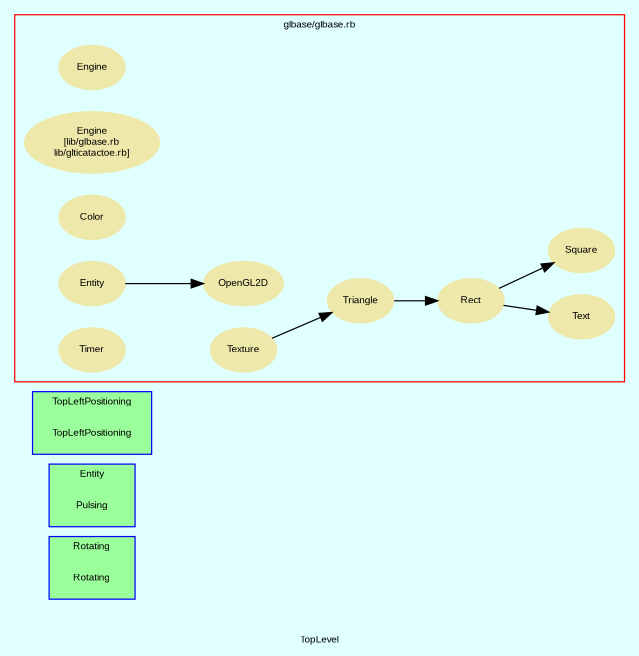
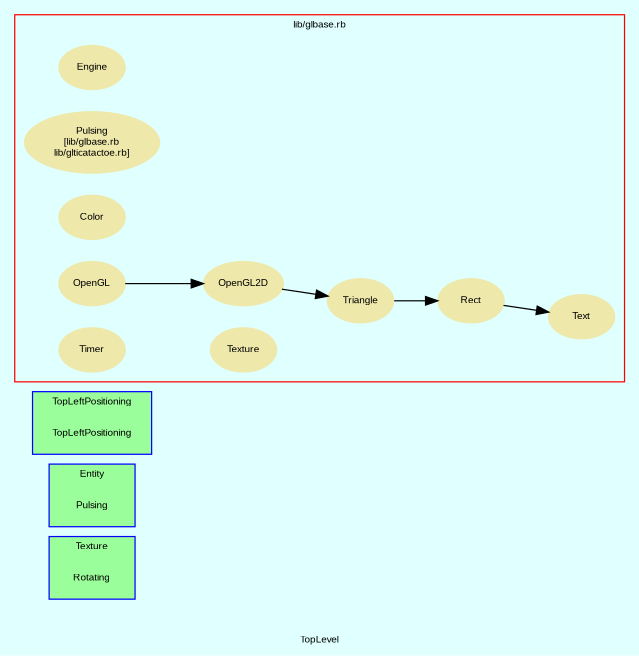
cluster "glbase/glbase.rb": label "glbase/glbase.rb" -> "lib/glbase.rb"
node "Engine [lib/glbase.rb lib/glticatactoe.rb]": label "Engine [lib/glbase.rb lib/glticatactoe.rb]" -> "Pulsing [lib/glbase.rb lib/glticatactoe.rb]"
node "Square": removed
node "Entity": label "Entity" -> "OpenGL"
edge "Texture" -> "Triangle": now "OpenGL2D" -> "Triangle"
cluster "Rotating": label "Rotating" -> "Texture"
